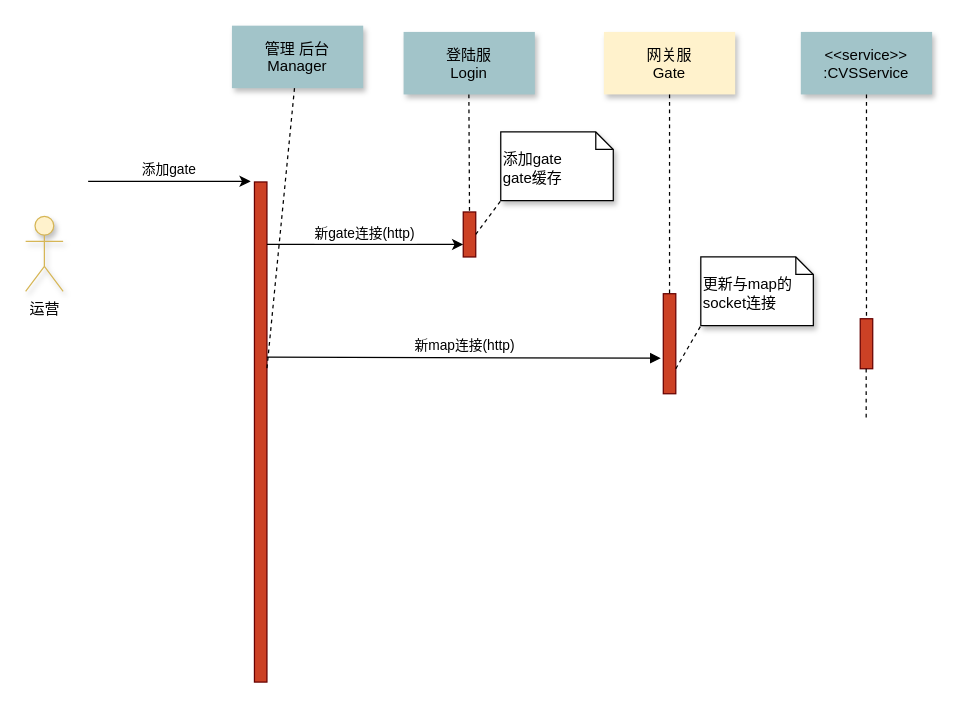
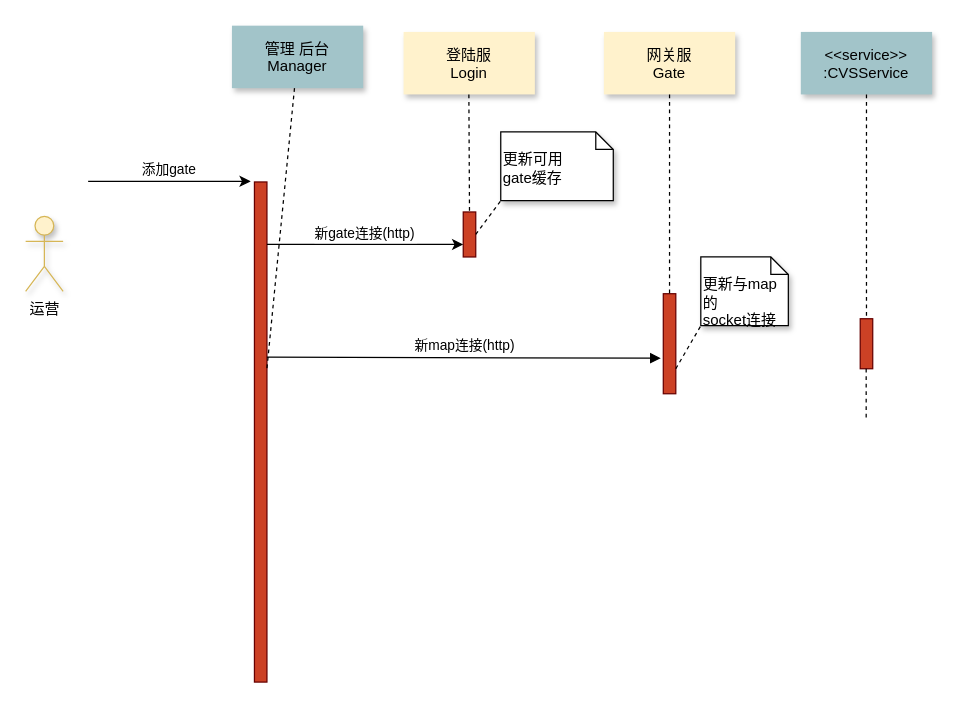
node "登陆服 Login": fillcolor #a2c4c9 -> #fff2cc
node "添加gate gate缓存": label "添加gate gate缓存" -> "更新可用 gate缓存"
node "更新与map的 socket连接": size 113x69 -> 88x69
